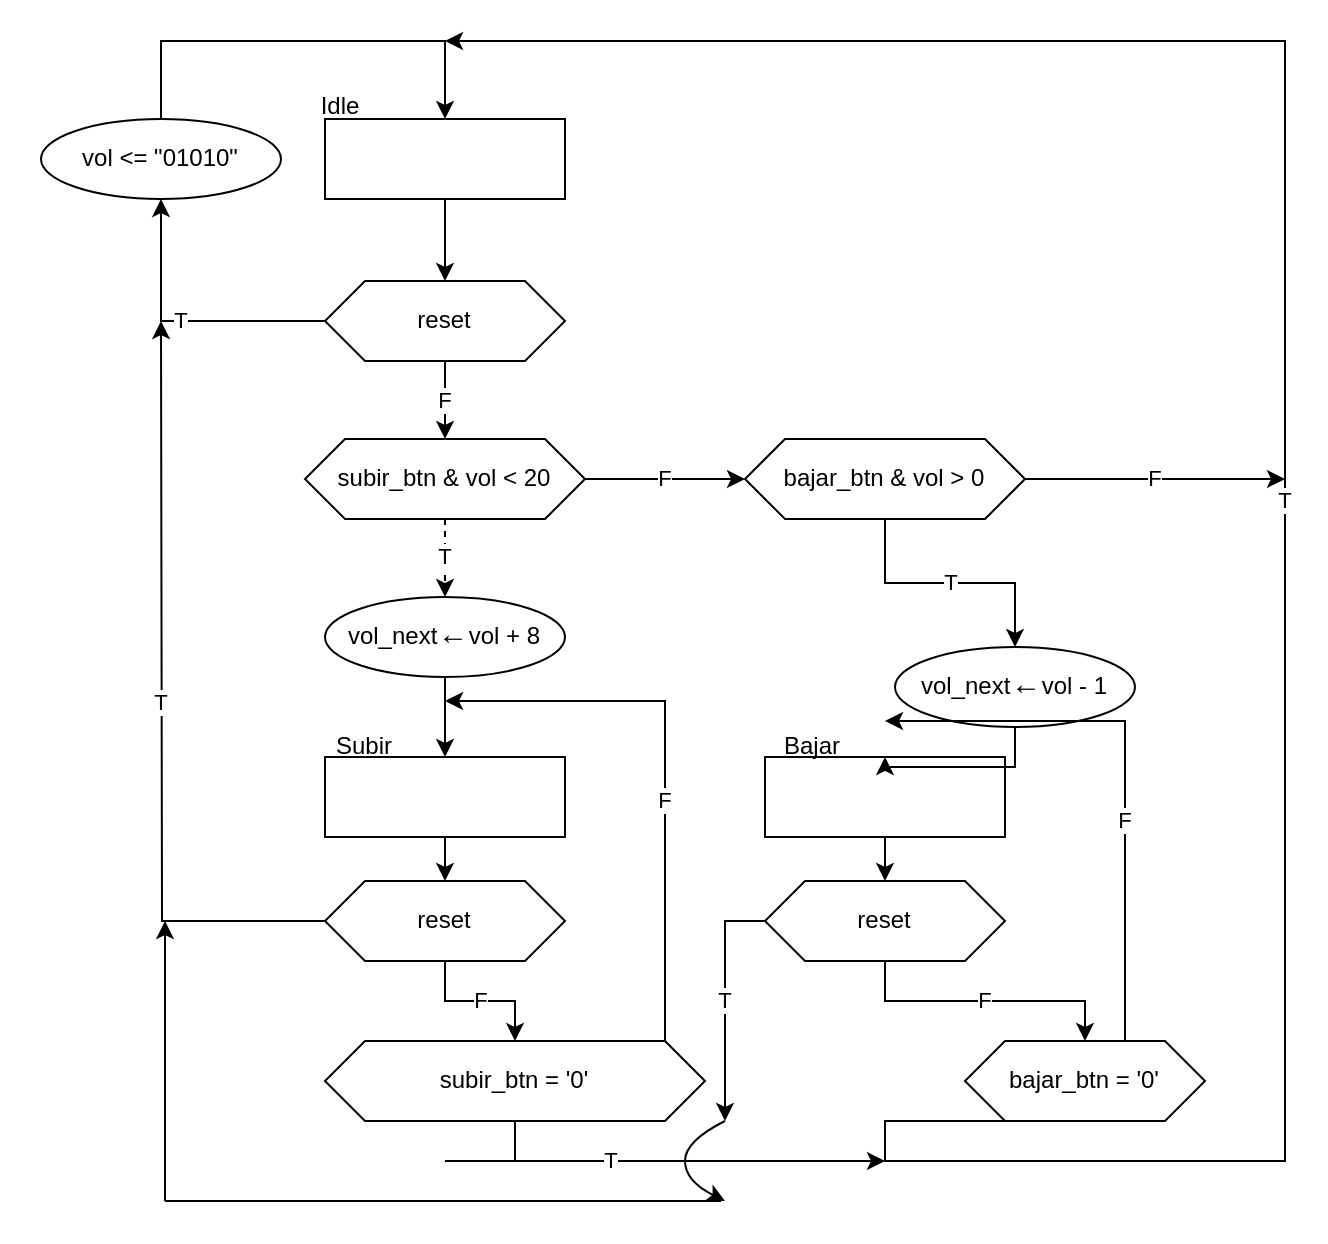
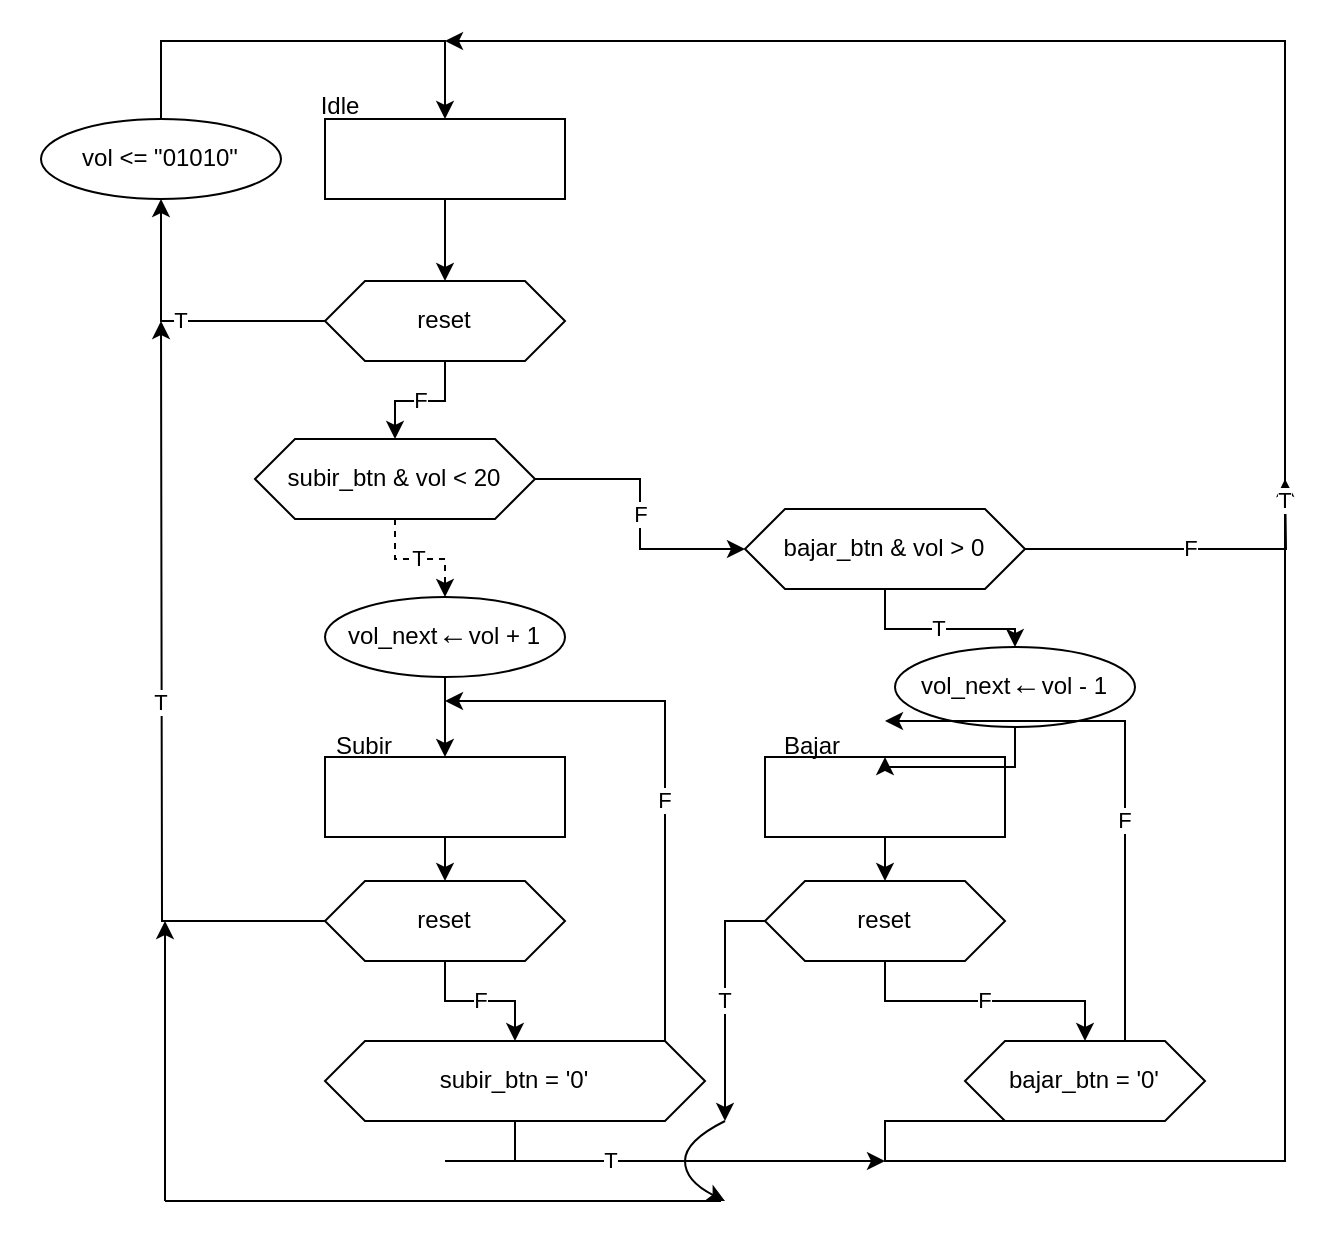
node "subir_btn & vol < 20": moved (445, 479) -> (395, 479)
node "bajar_btn & vol > 0": moved (885, 479) -> (885, 549)
node "vol_next ← vol + 8": label "vol_next ← vol + 8" -> "vol_next ← vol + 1"
